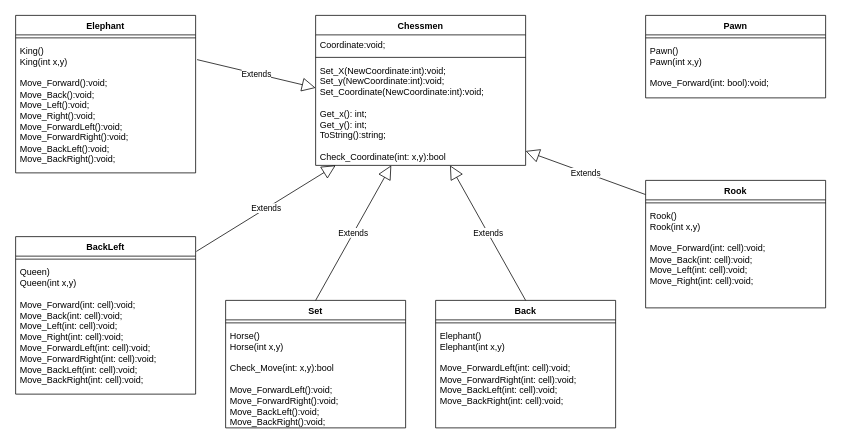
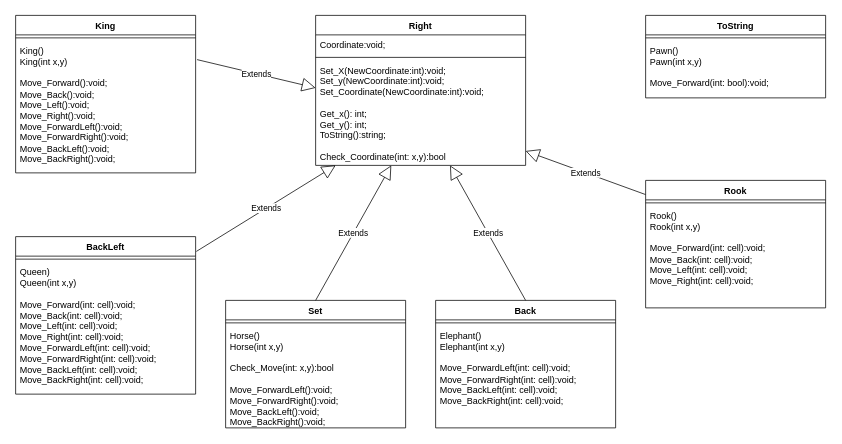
node "Elephant": label "Elephant" -> "King"
node "Chessmen": label "Chessmen" -> "Right"
node "Pawn": label "Pawn" -> "ToString"
